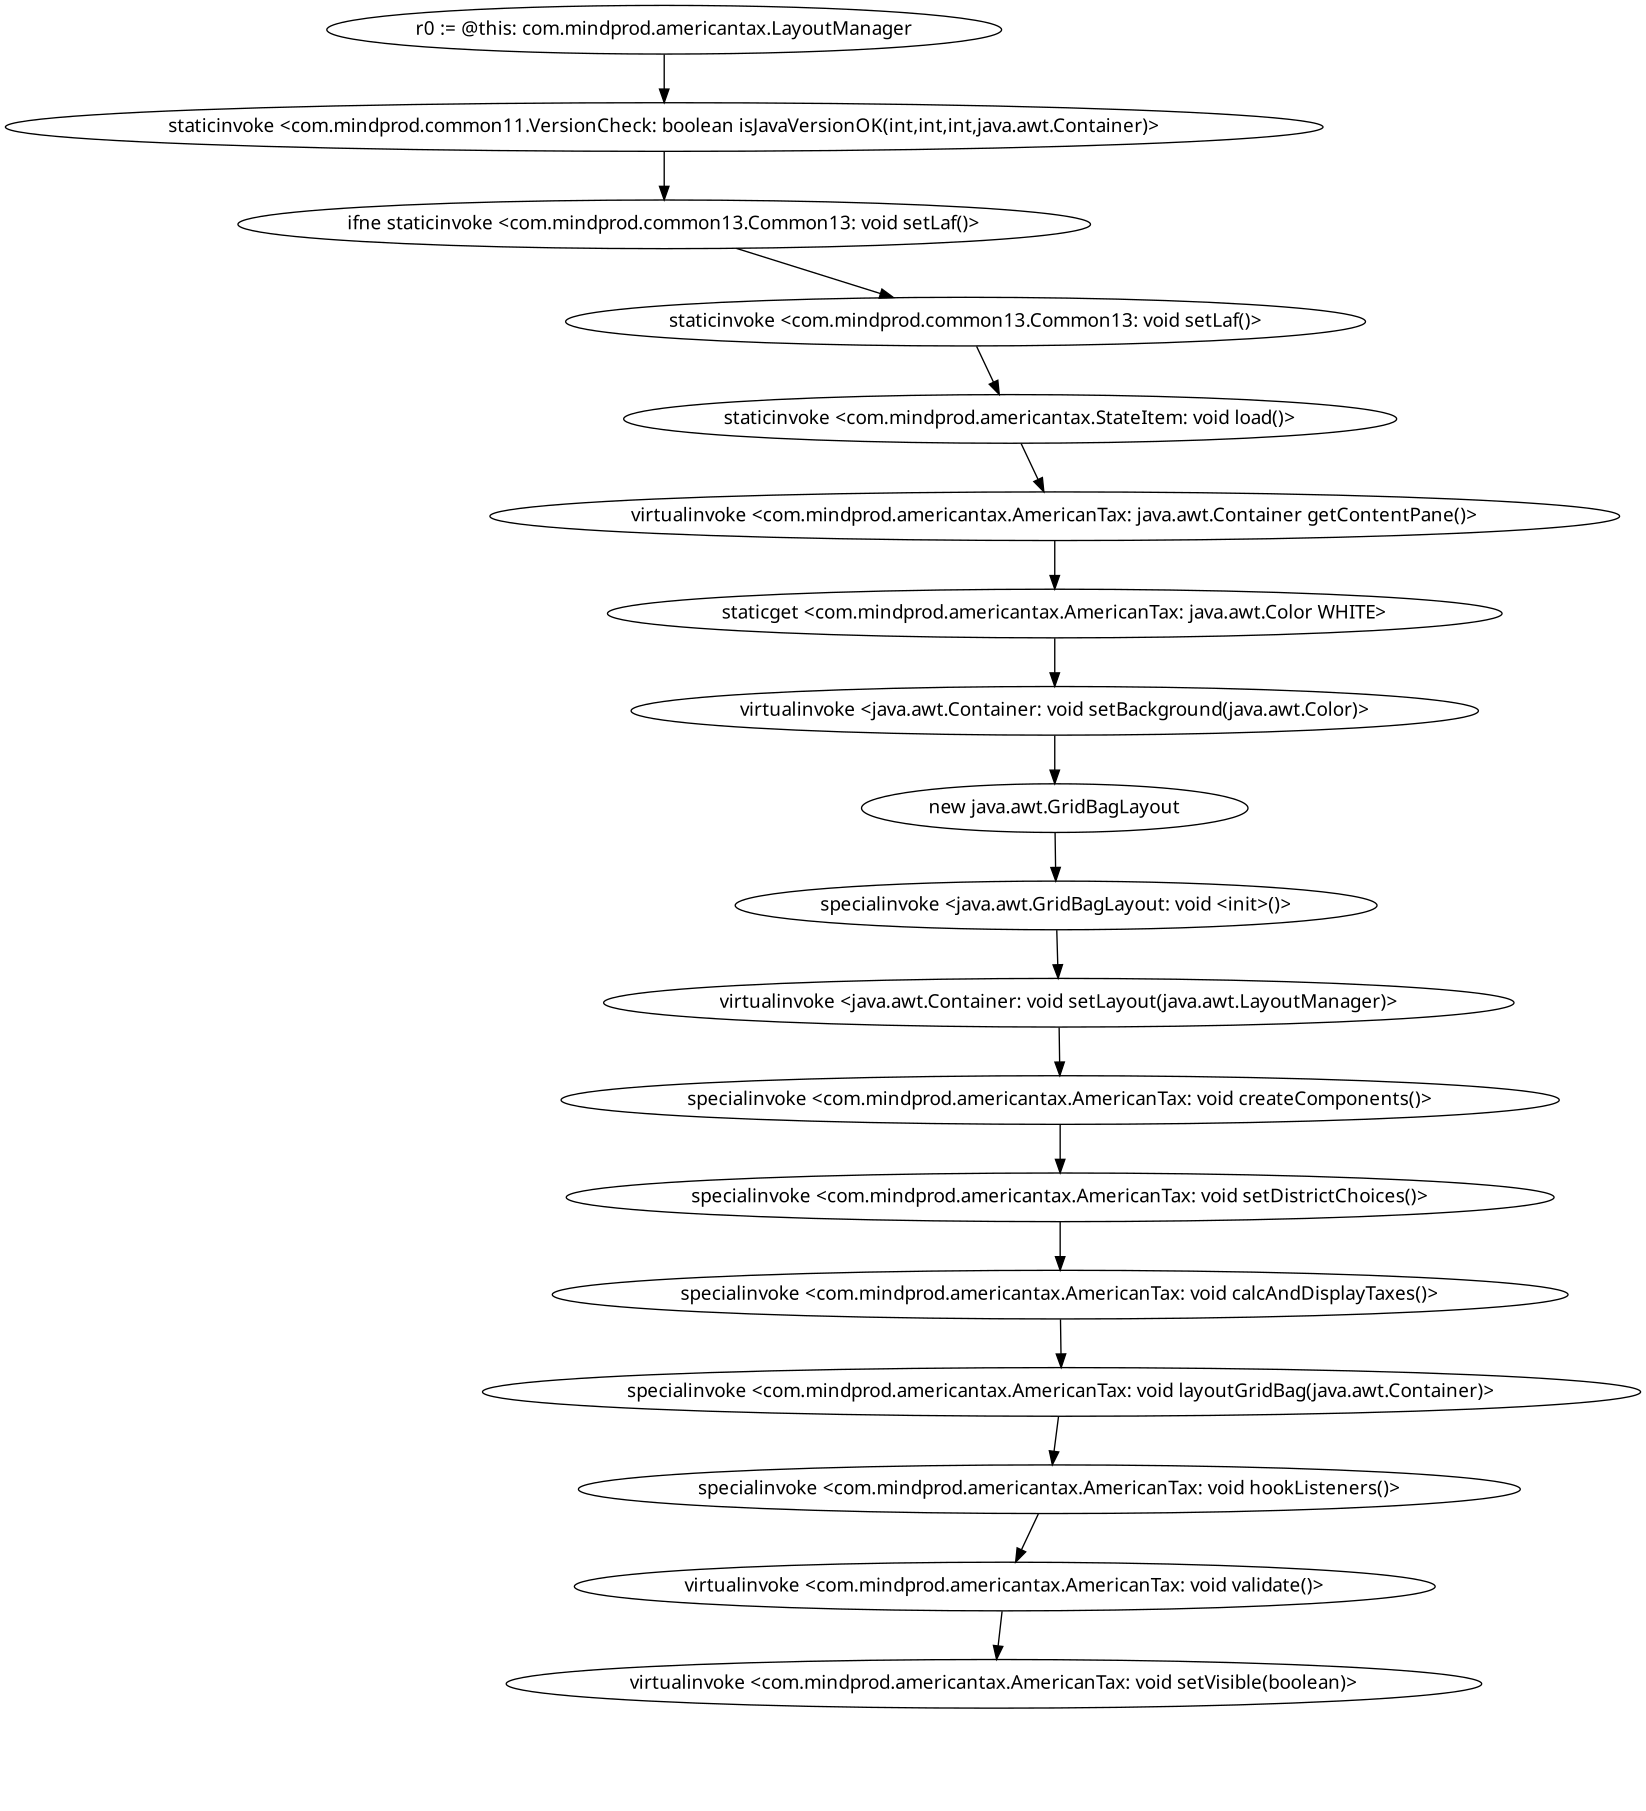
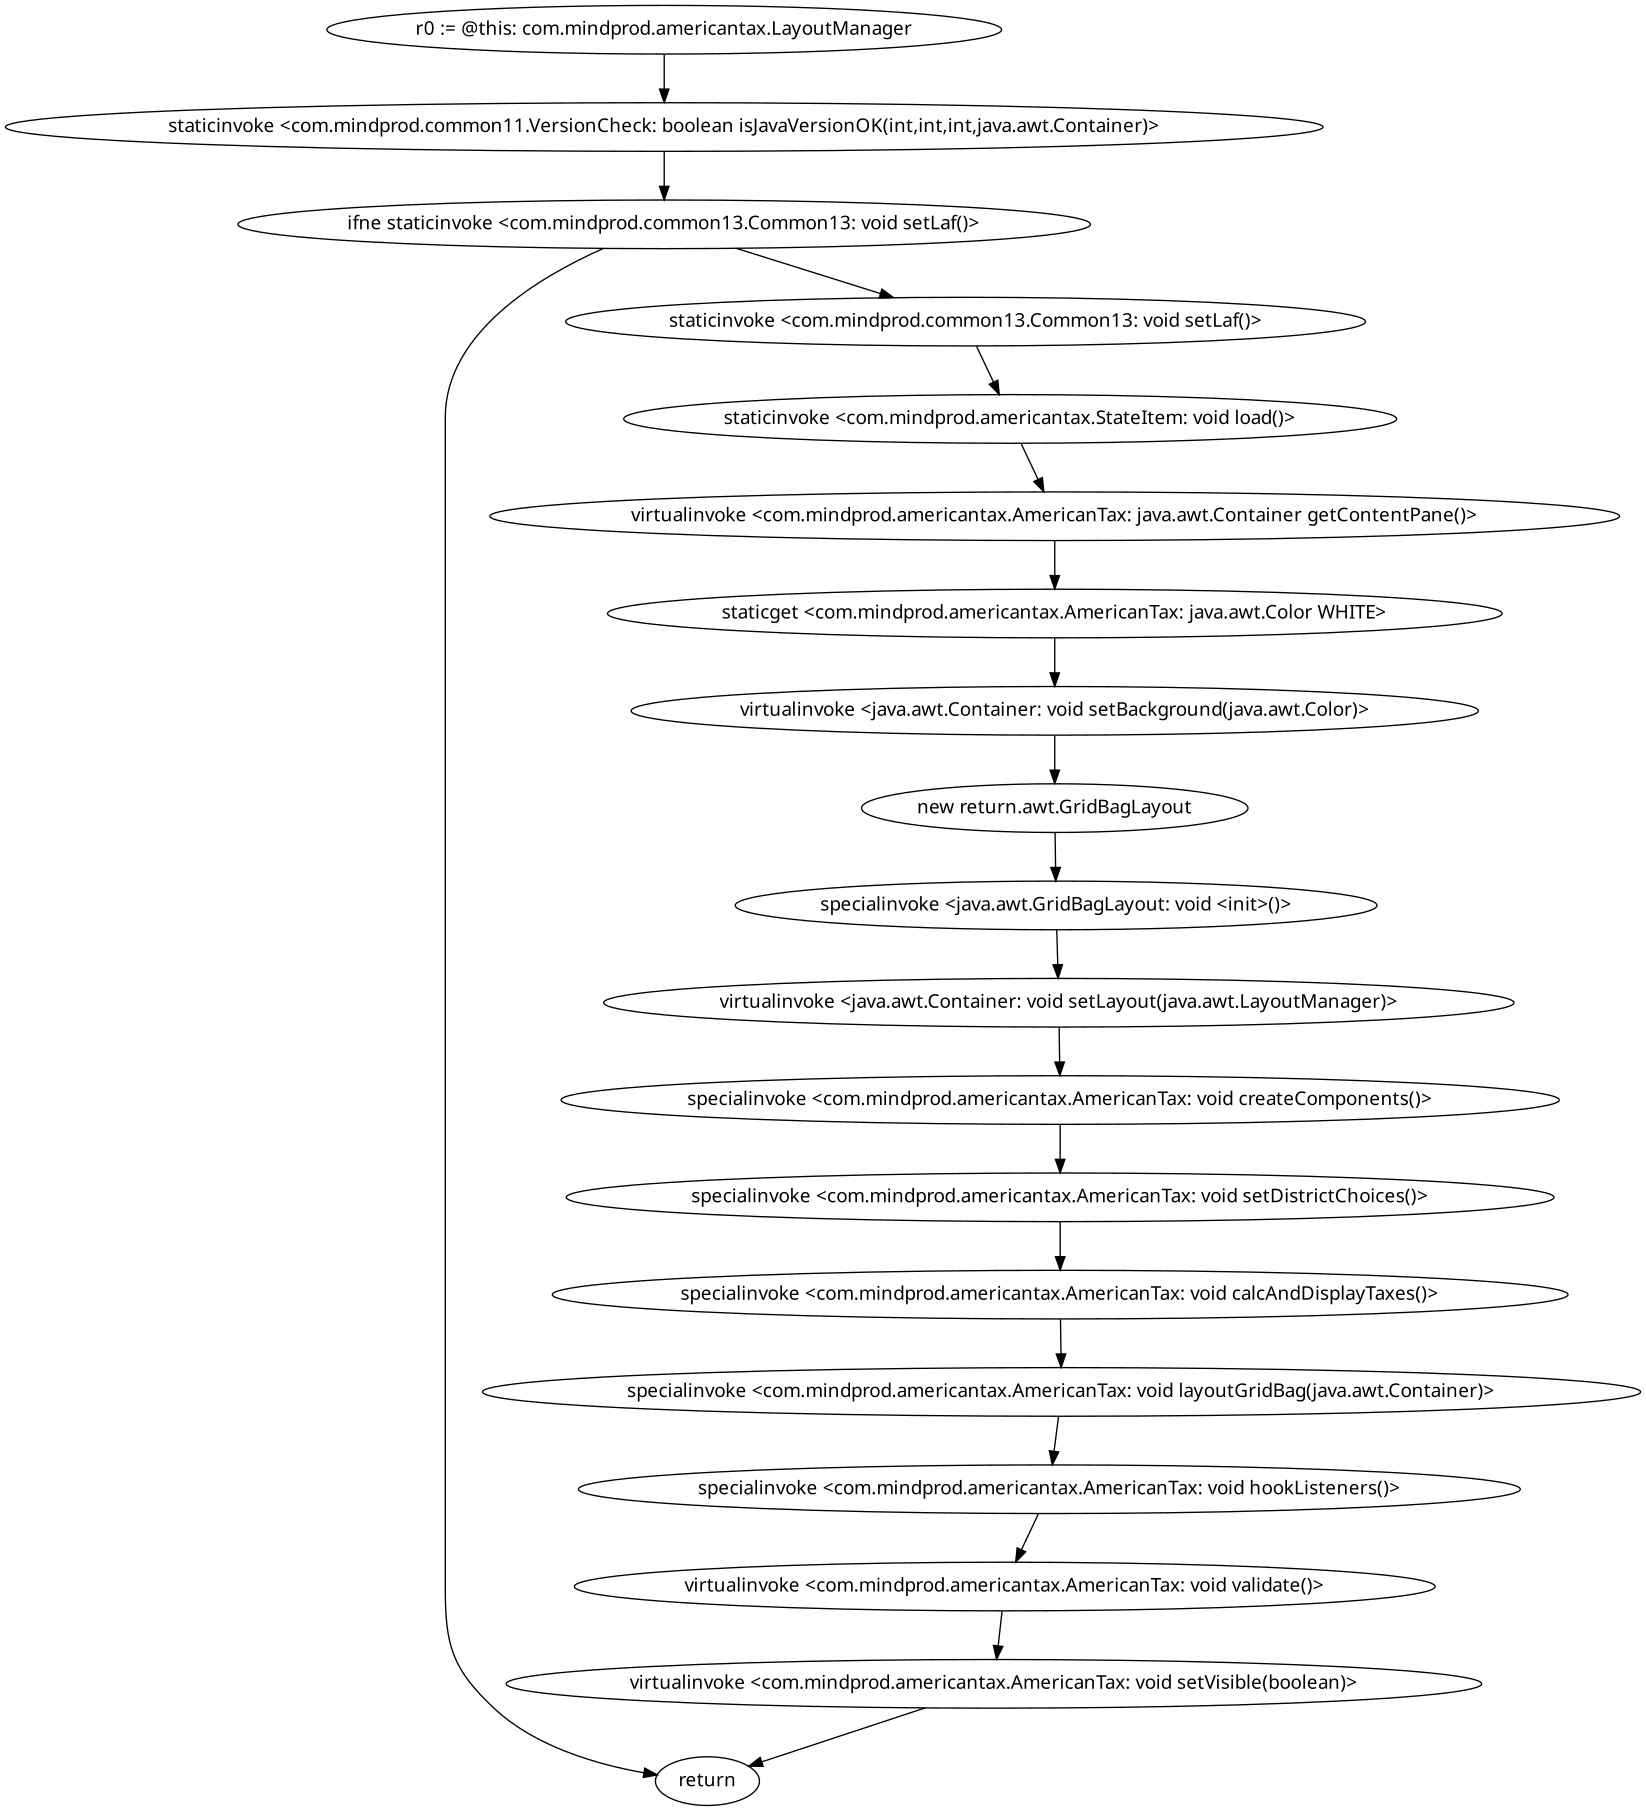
node "new java.awt.GridBagLayout": label "new java.awt.GridBagLayout" -> "new return.awt.GridBagLayout"
node "return": added
